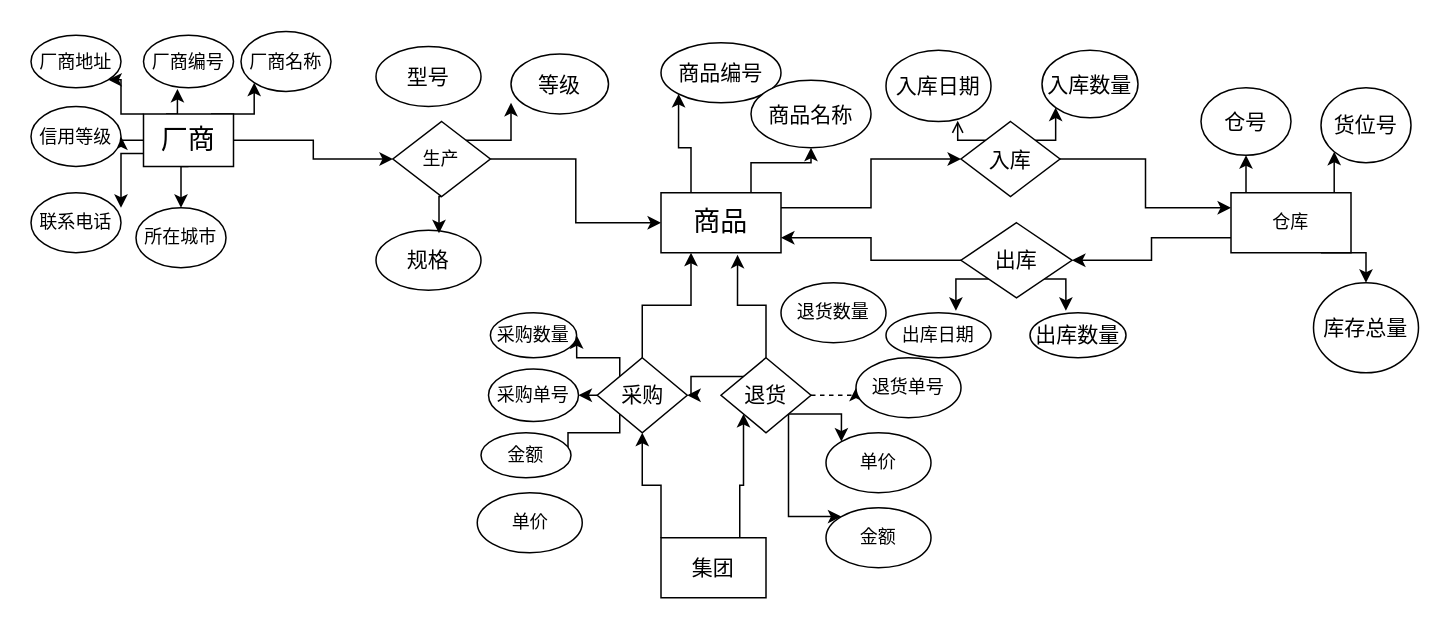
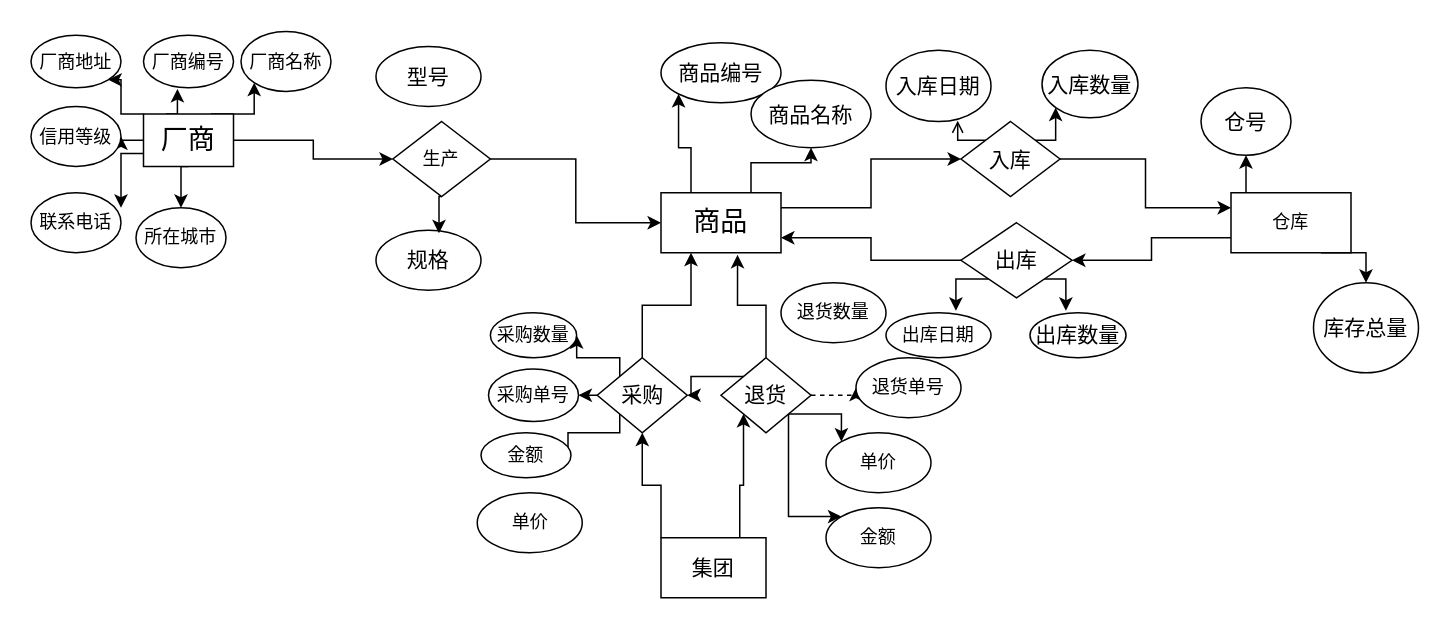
node "等级": removed
node "货位号": removed
edge "生产" -> "等级": removed
edge "仓库" -> "货位号": removed
